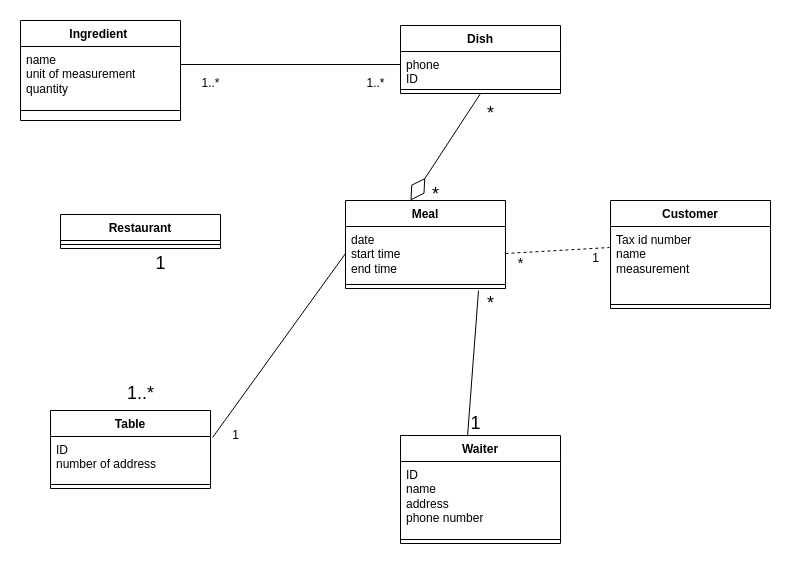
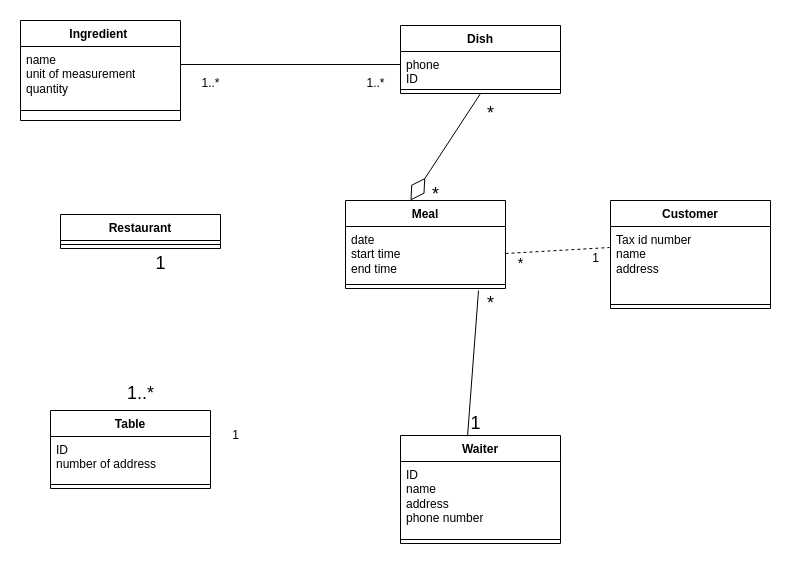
node "Tax id number name measurement": label "Tax id number name measurement" -> "Tax id number name address"
edge "date start time end time" -- "ID number of address": removed
